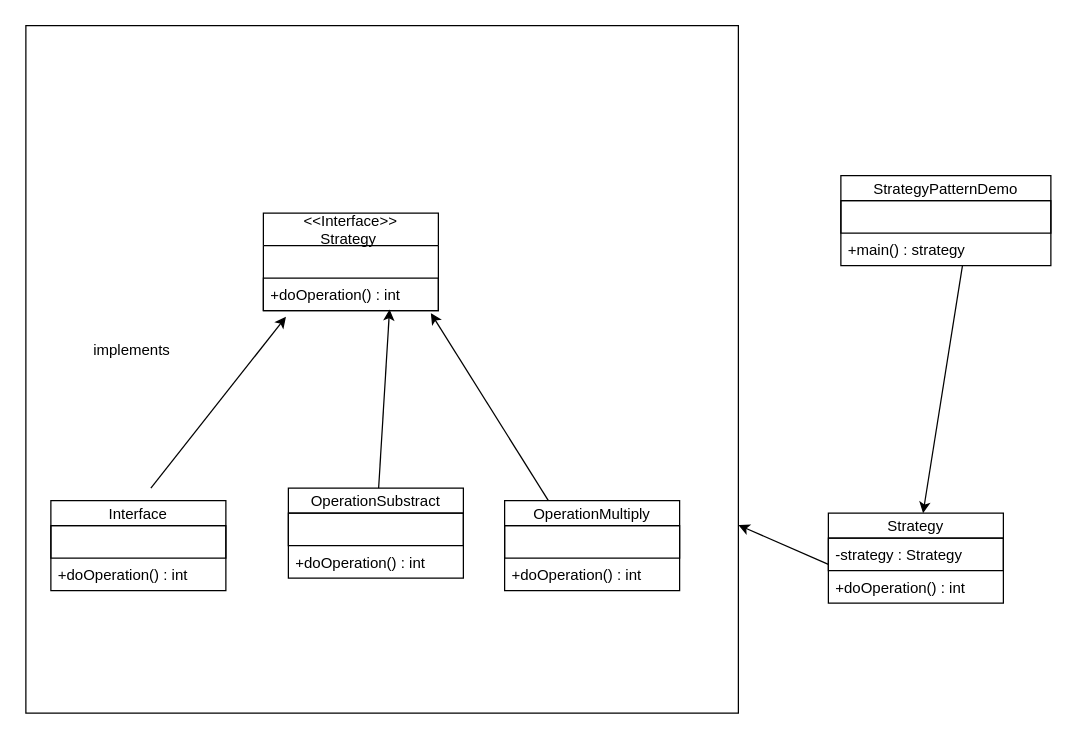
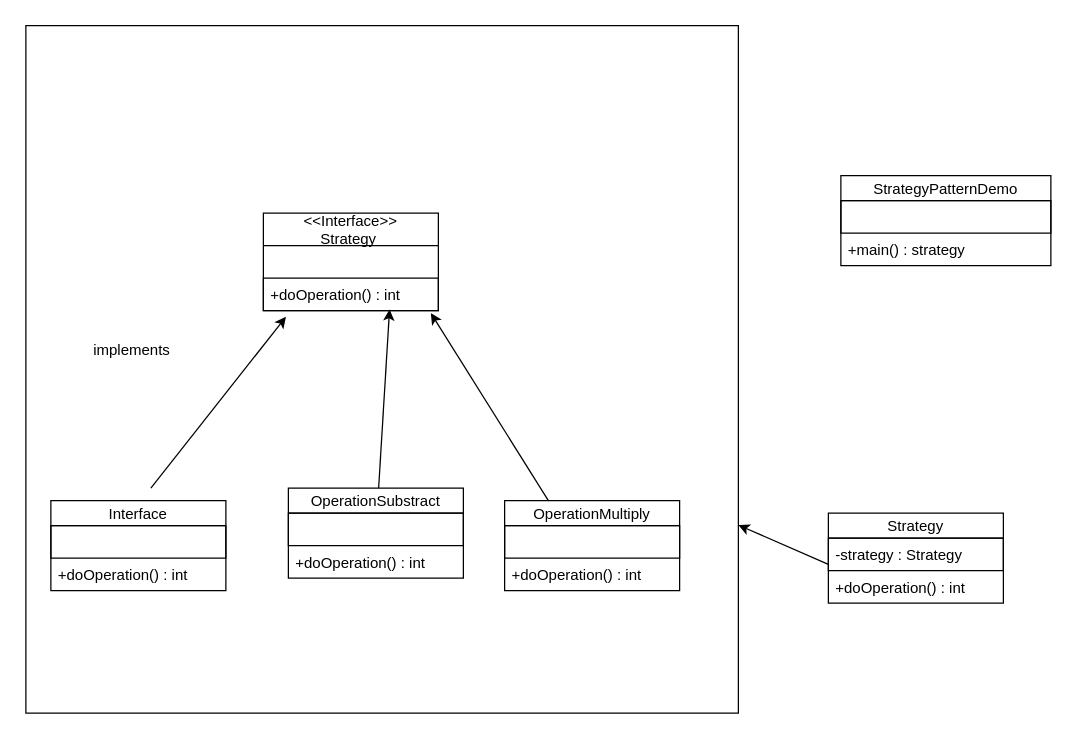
edge "+main() : strategy" -> "Strategy": removed
